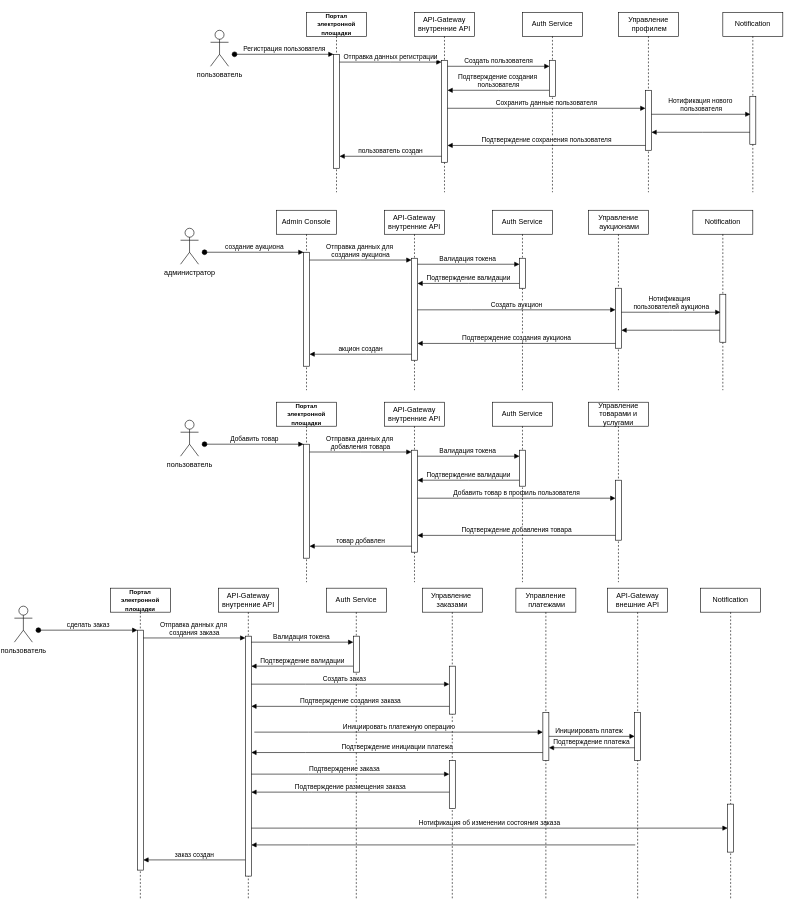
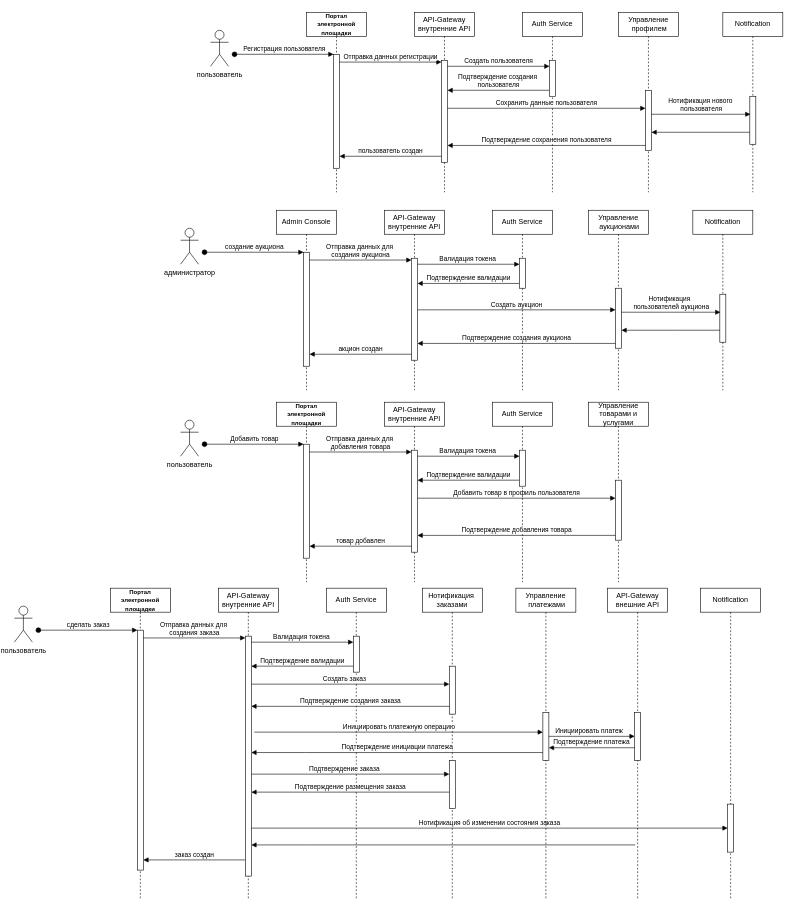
node "Управление заказами": label "Управление заказами" -> "Нотификация заказами"
